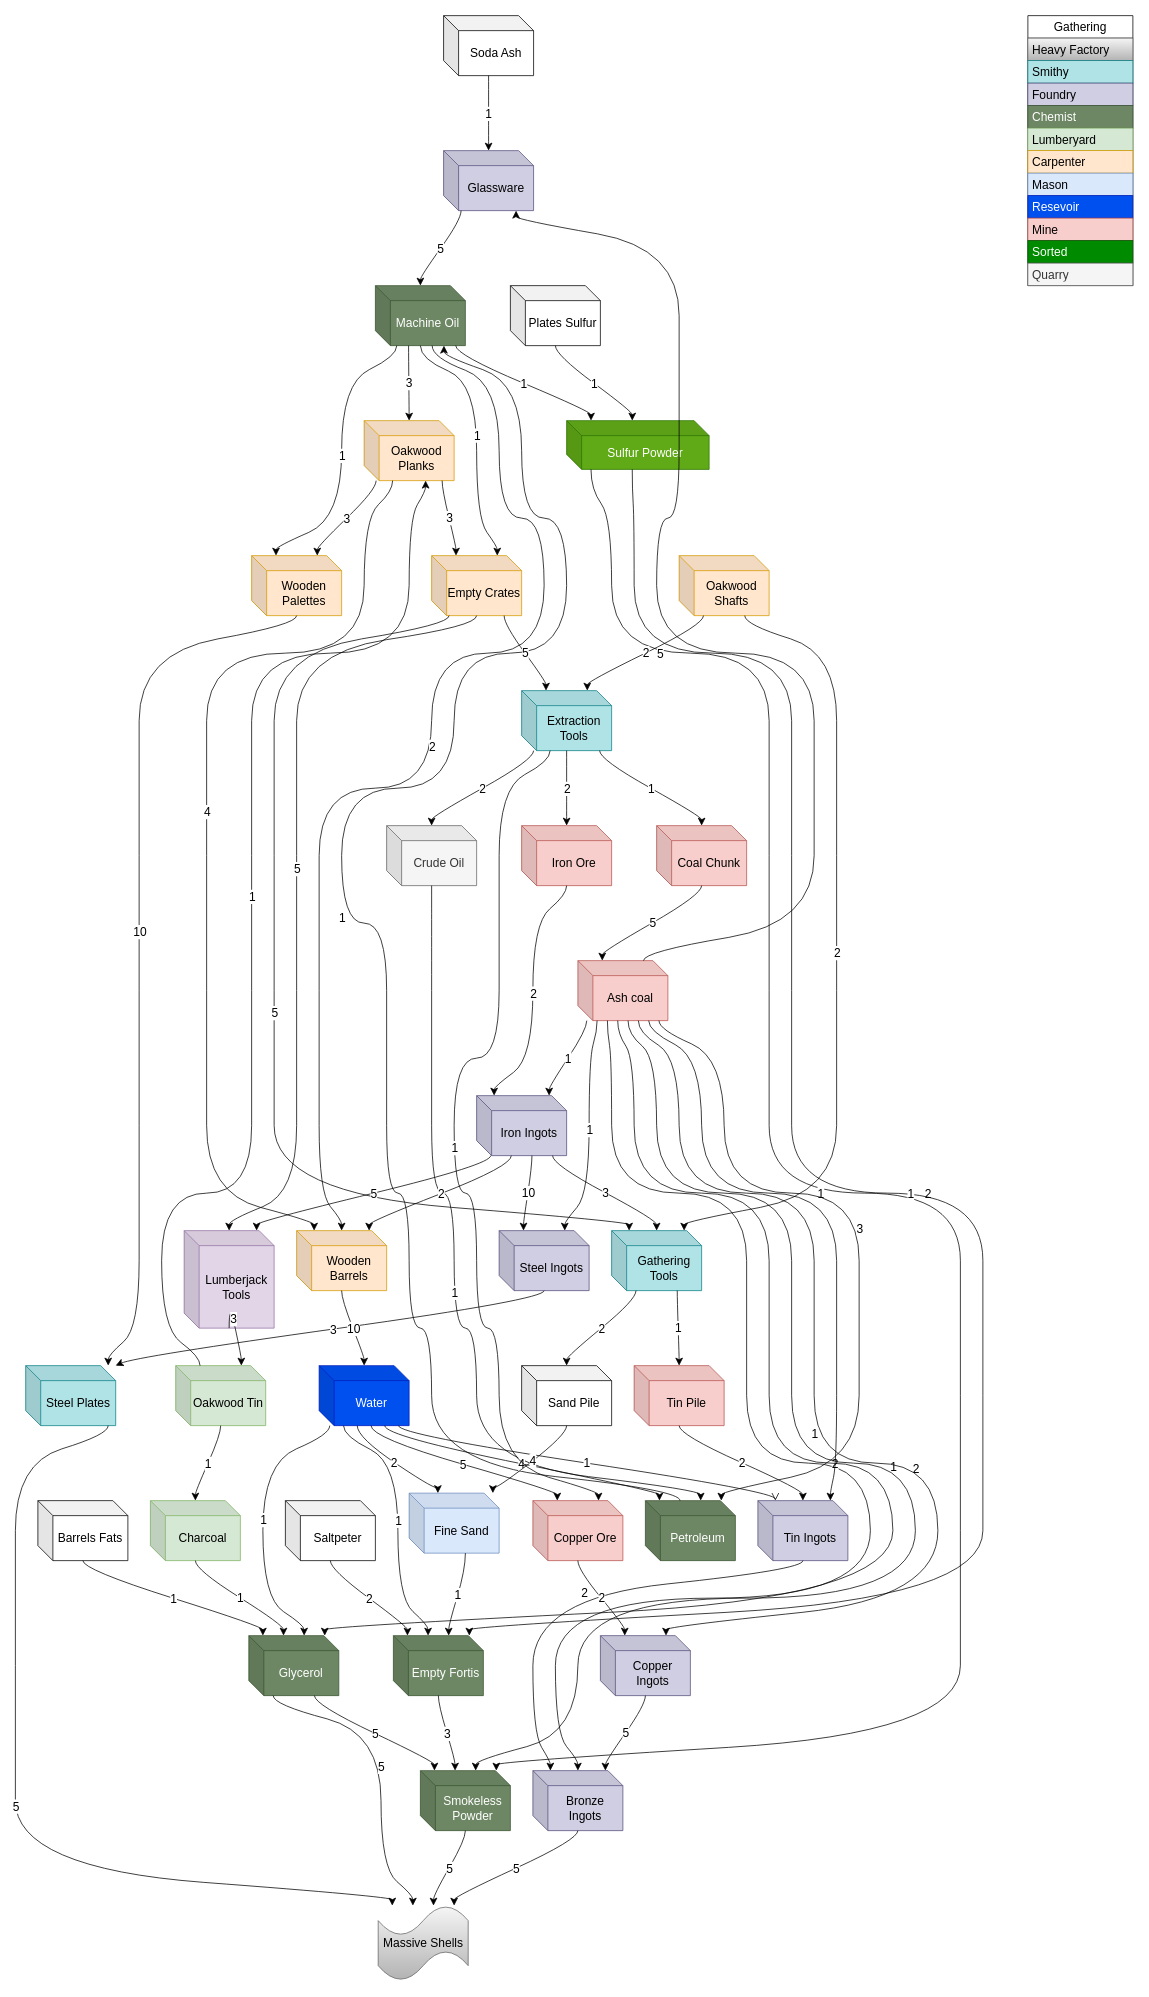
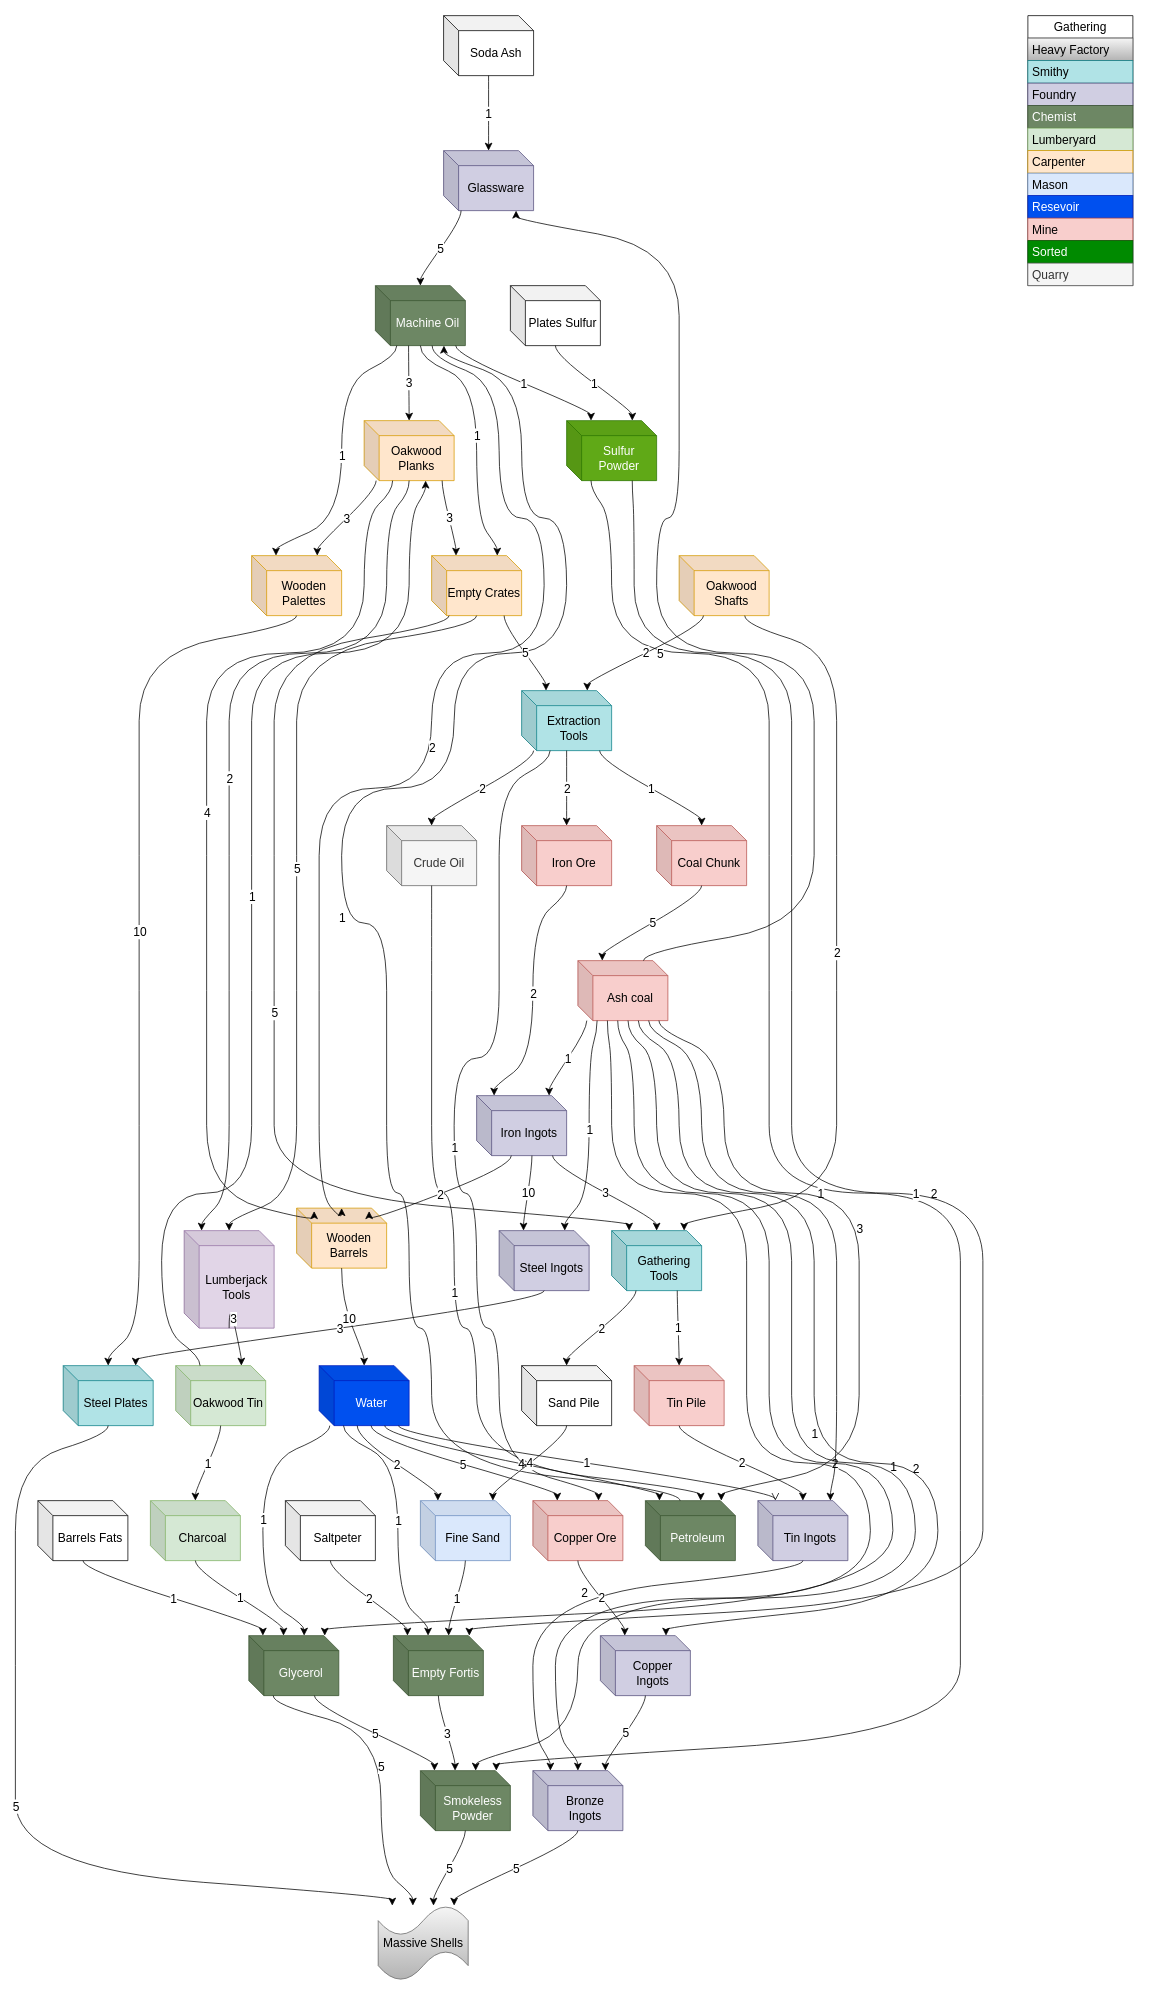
node "Sulfur Powder": size 143x49 -> 90x60
edge "Oakwood Planks" -> "Lumberjack Tools": added, label "2"
edge "Iron Ingots" -> "Lumberjack Tools": removed, label "5"
node "Wooden Barrels": moved (342, 1260) -> (342, 1238)
node "Steel Plates": moved (71, 1395) -> (108, 1395)
node "Fine Sand": moved (454, 1523) -> (465, 1530)
